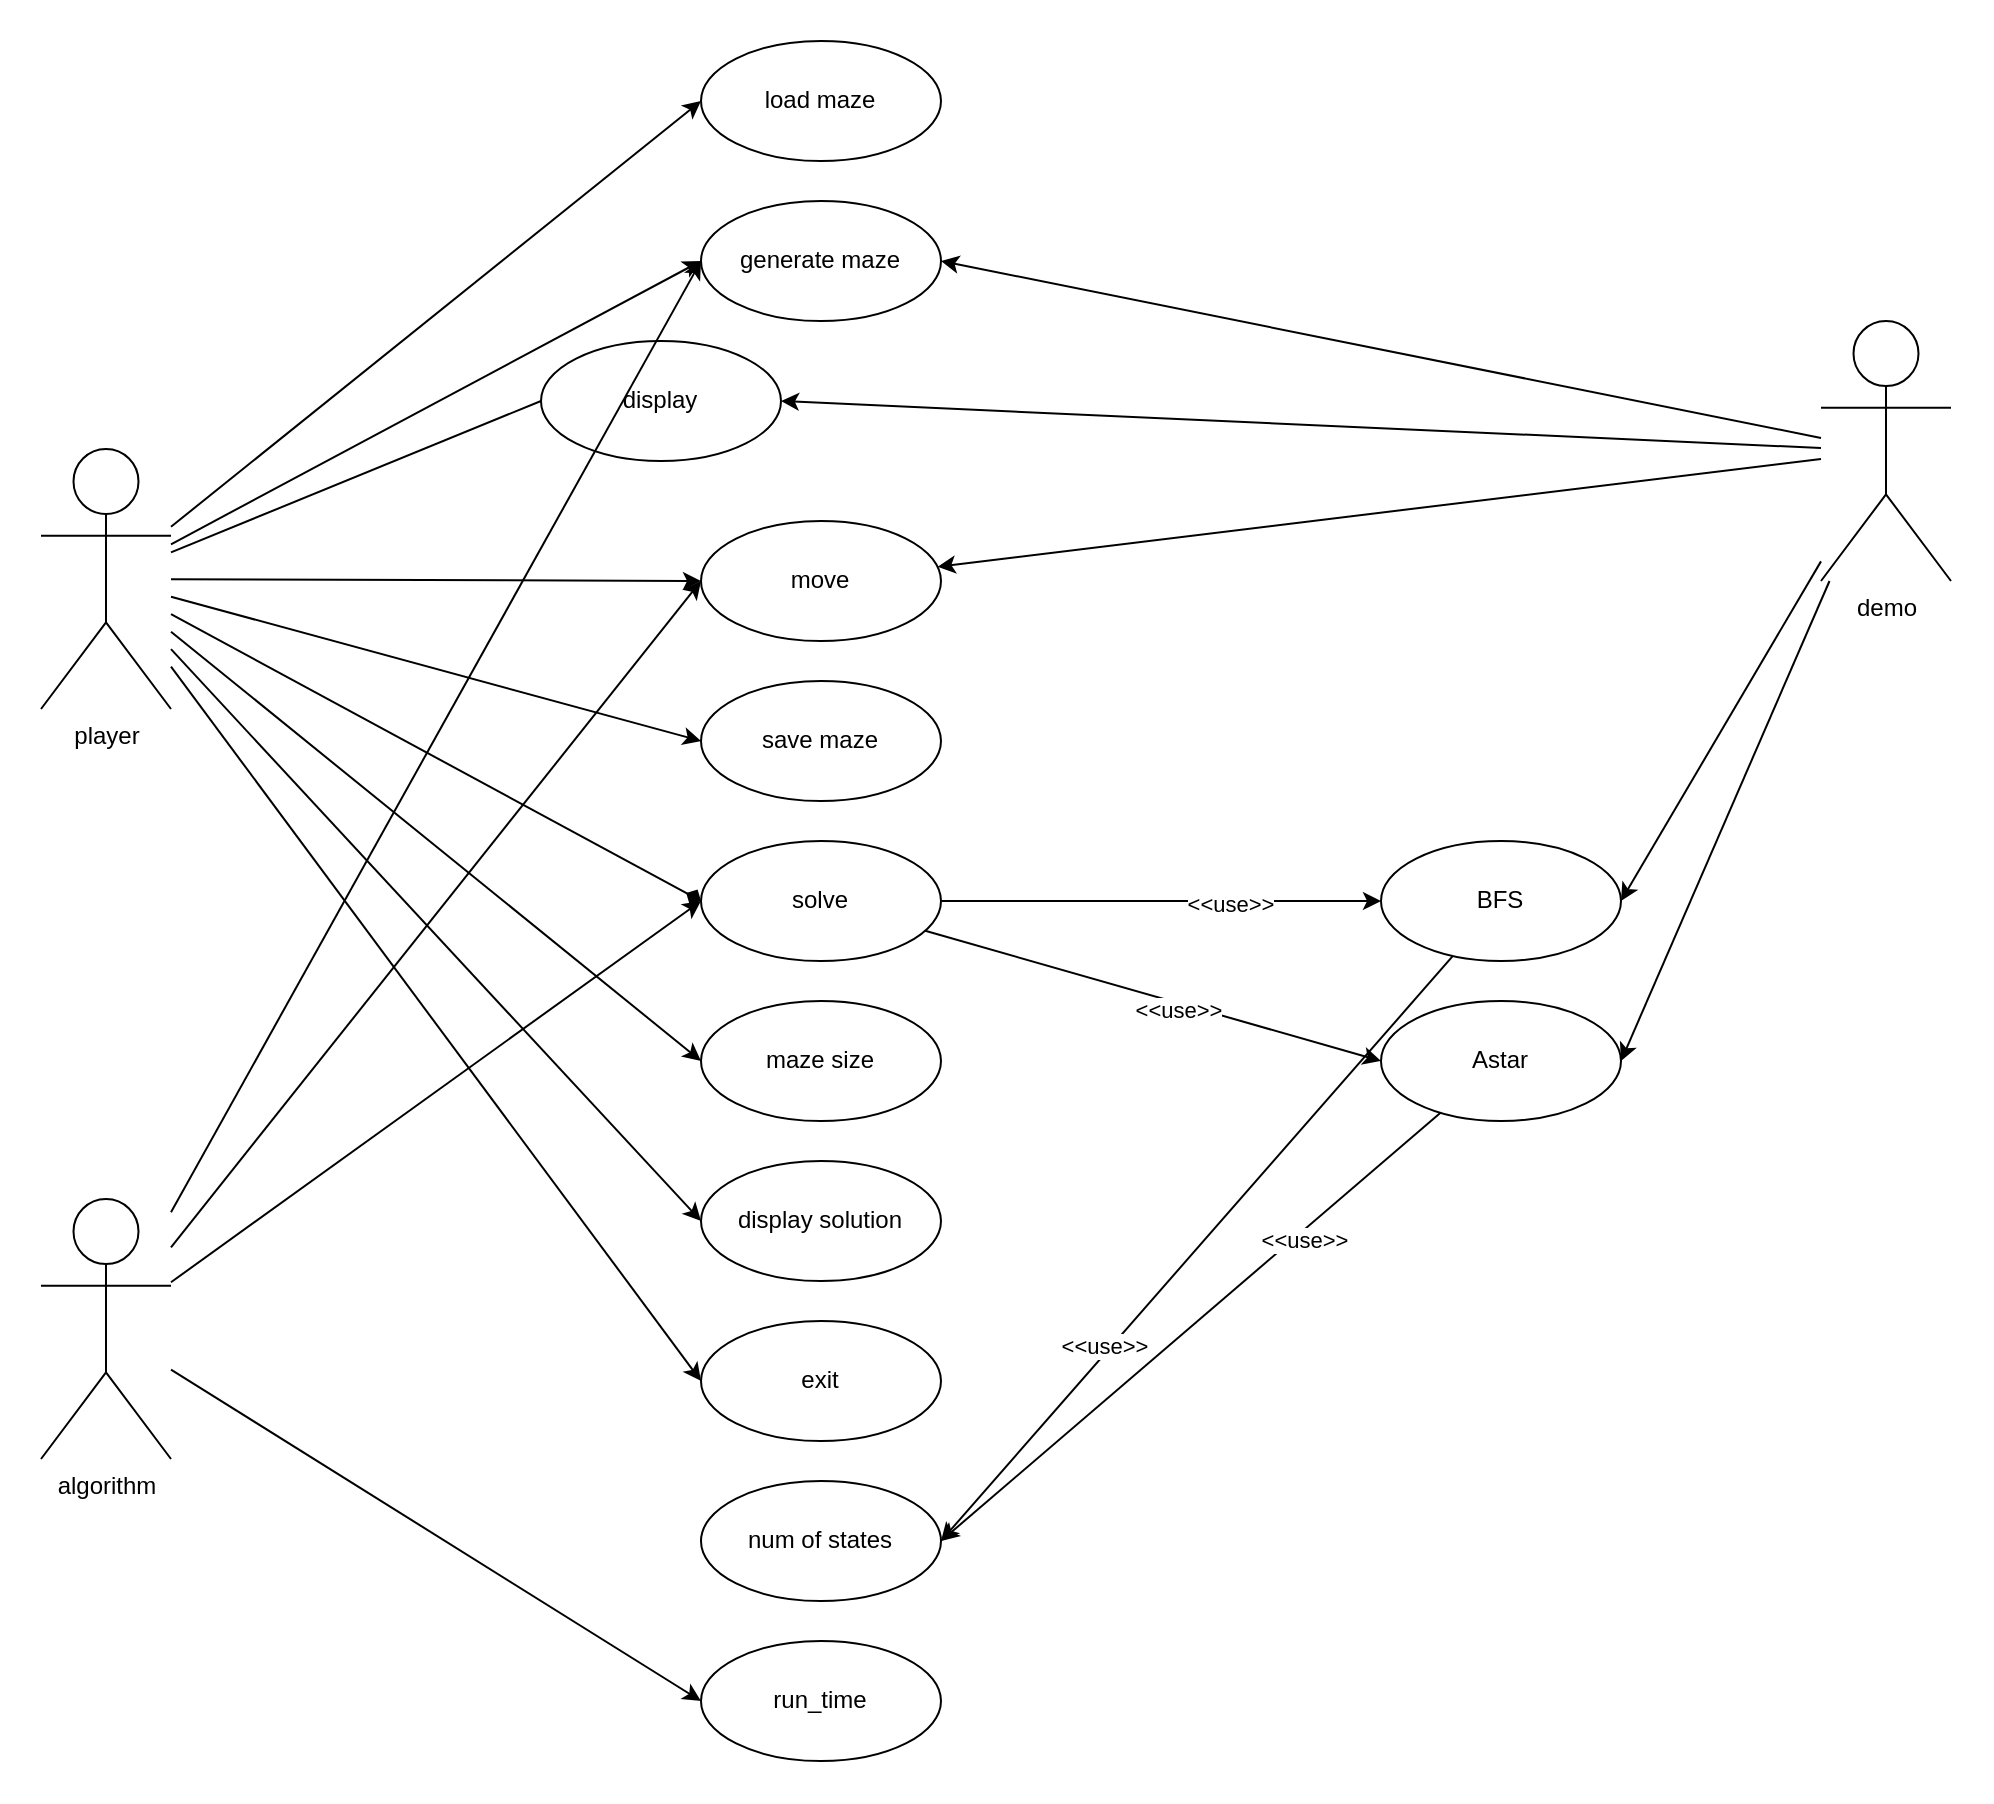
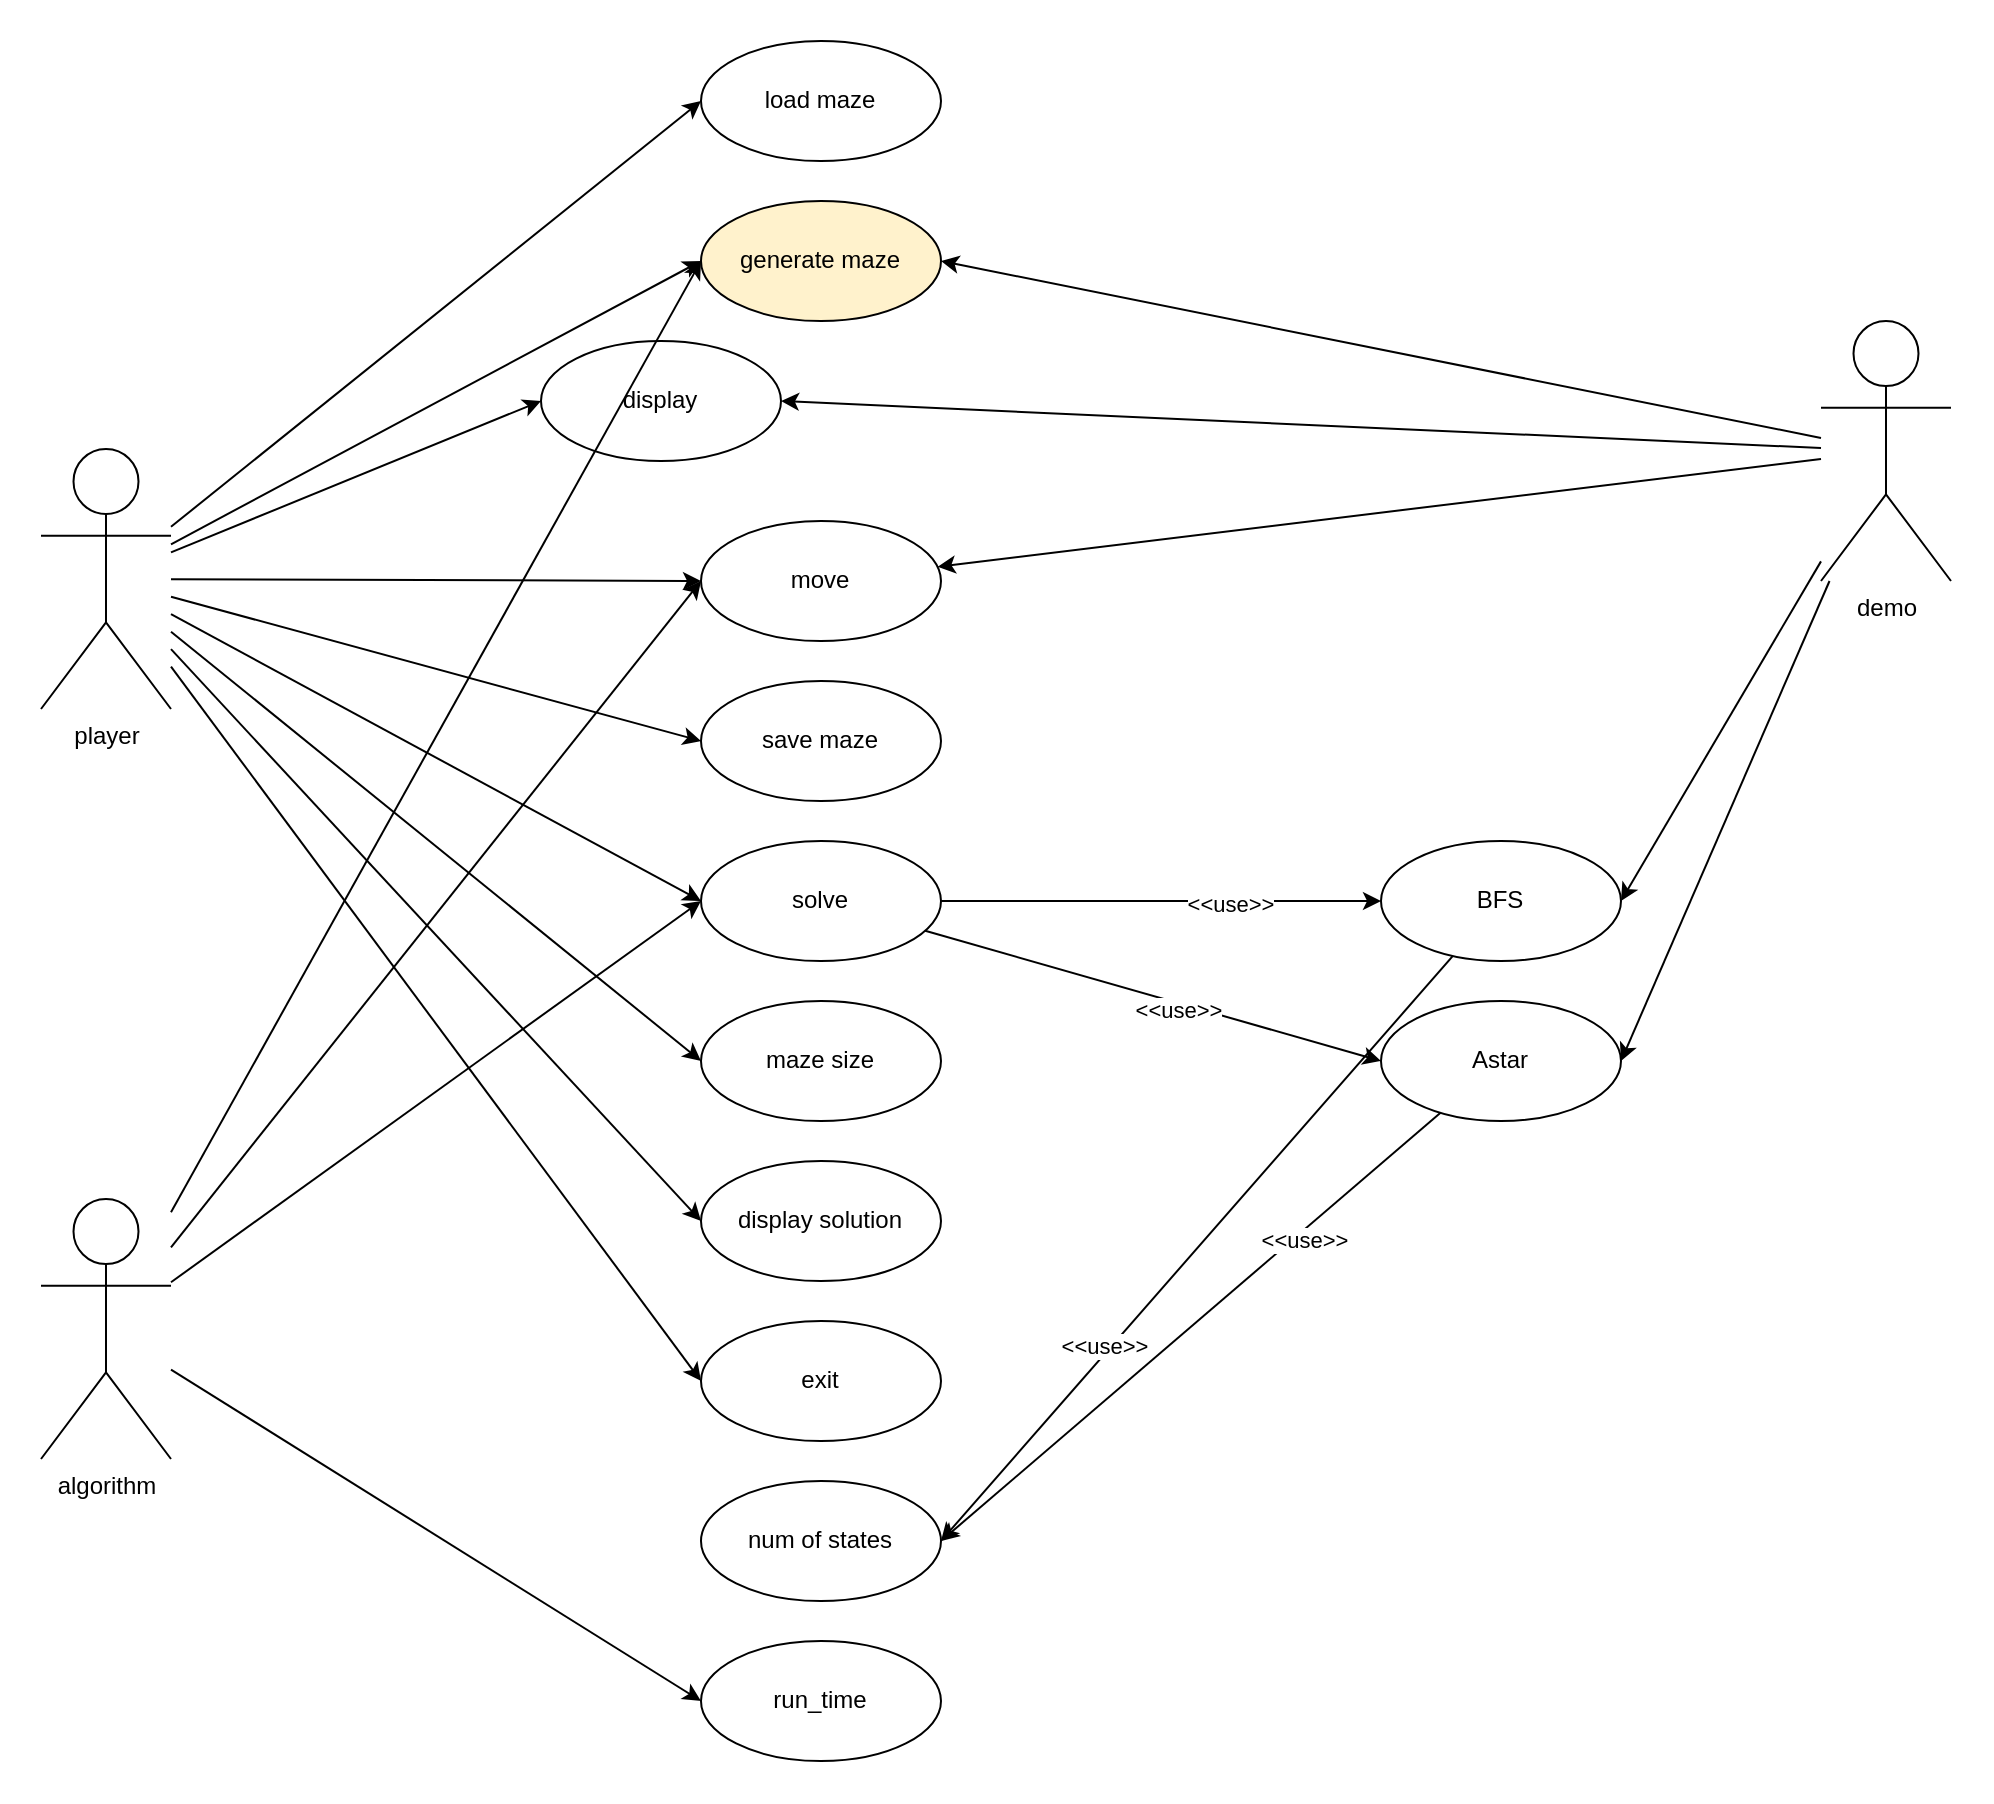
node "generate maze": fillcolor #ffffff -> #fff2cc
edge "display" -- "player": arrowhead none -> classic
edge "player" -> "solve": arrowhead diamond -> classic
